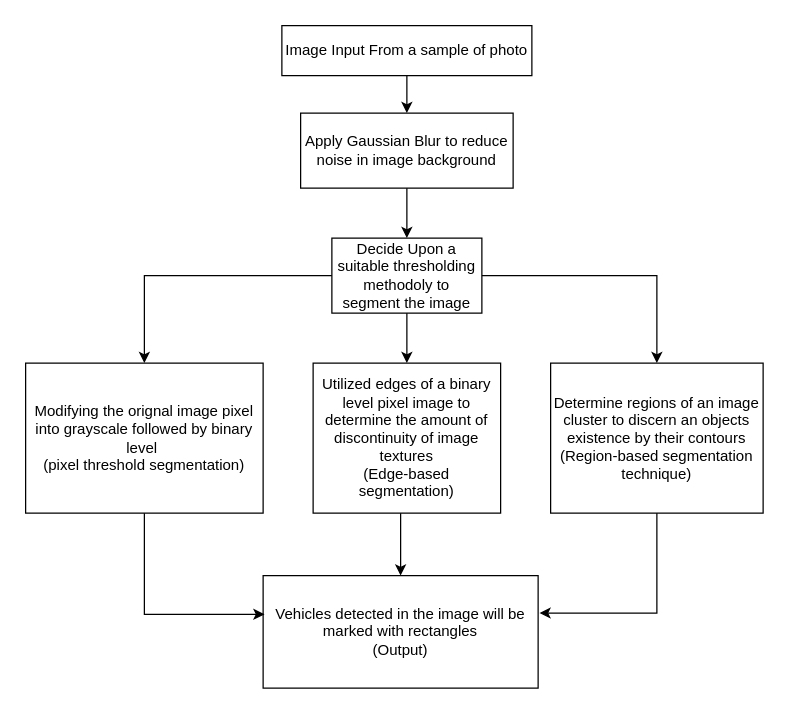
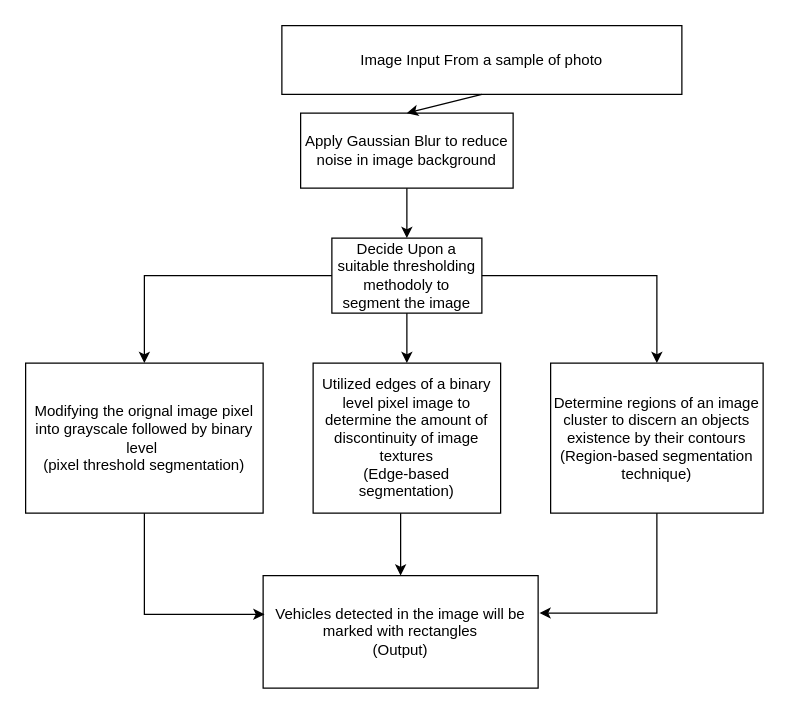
node "Image Input From a sample of photo": size 250x50 -> 400x69
